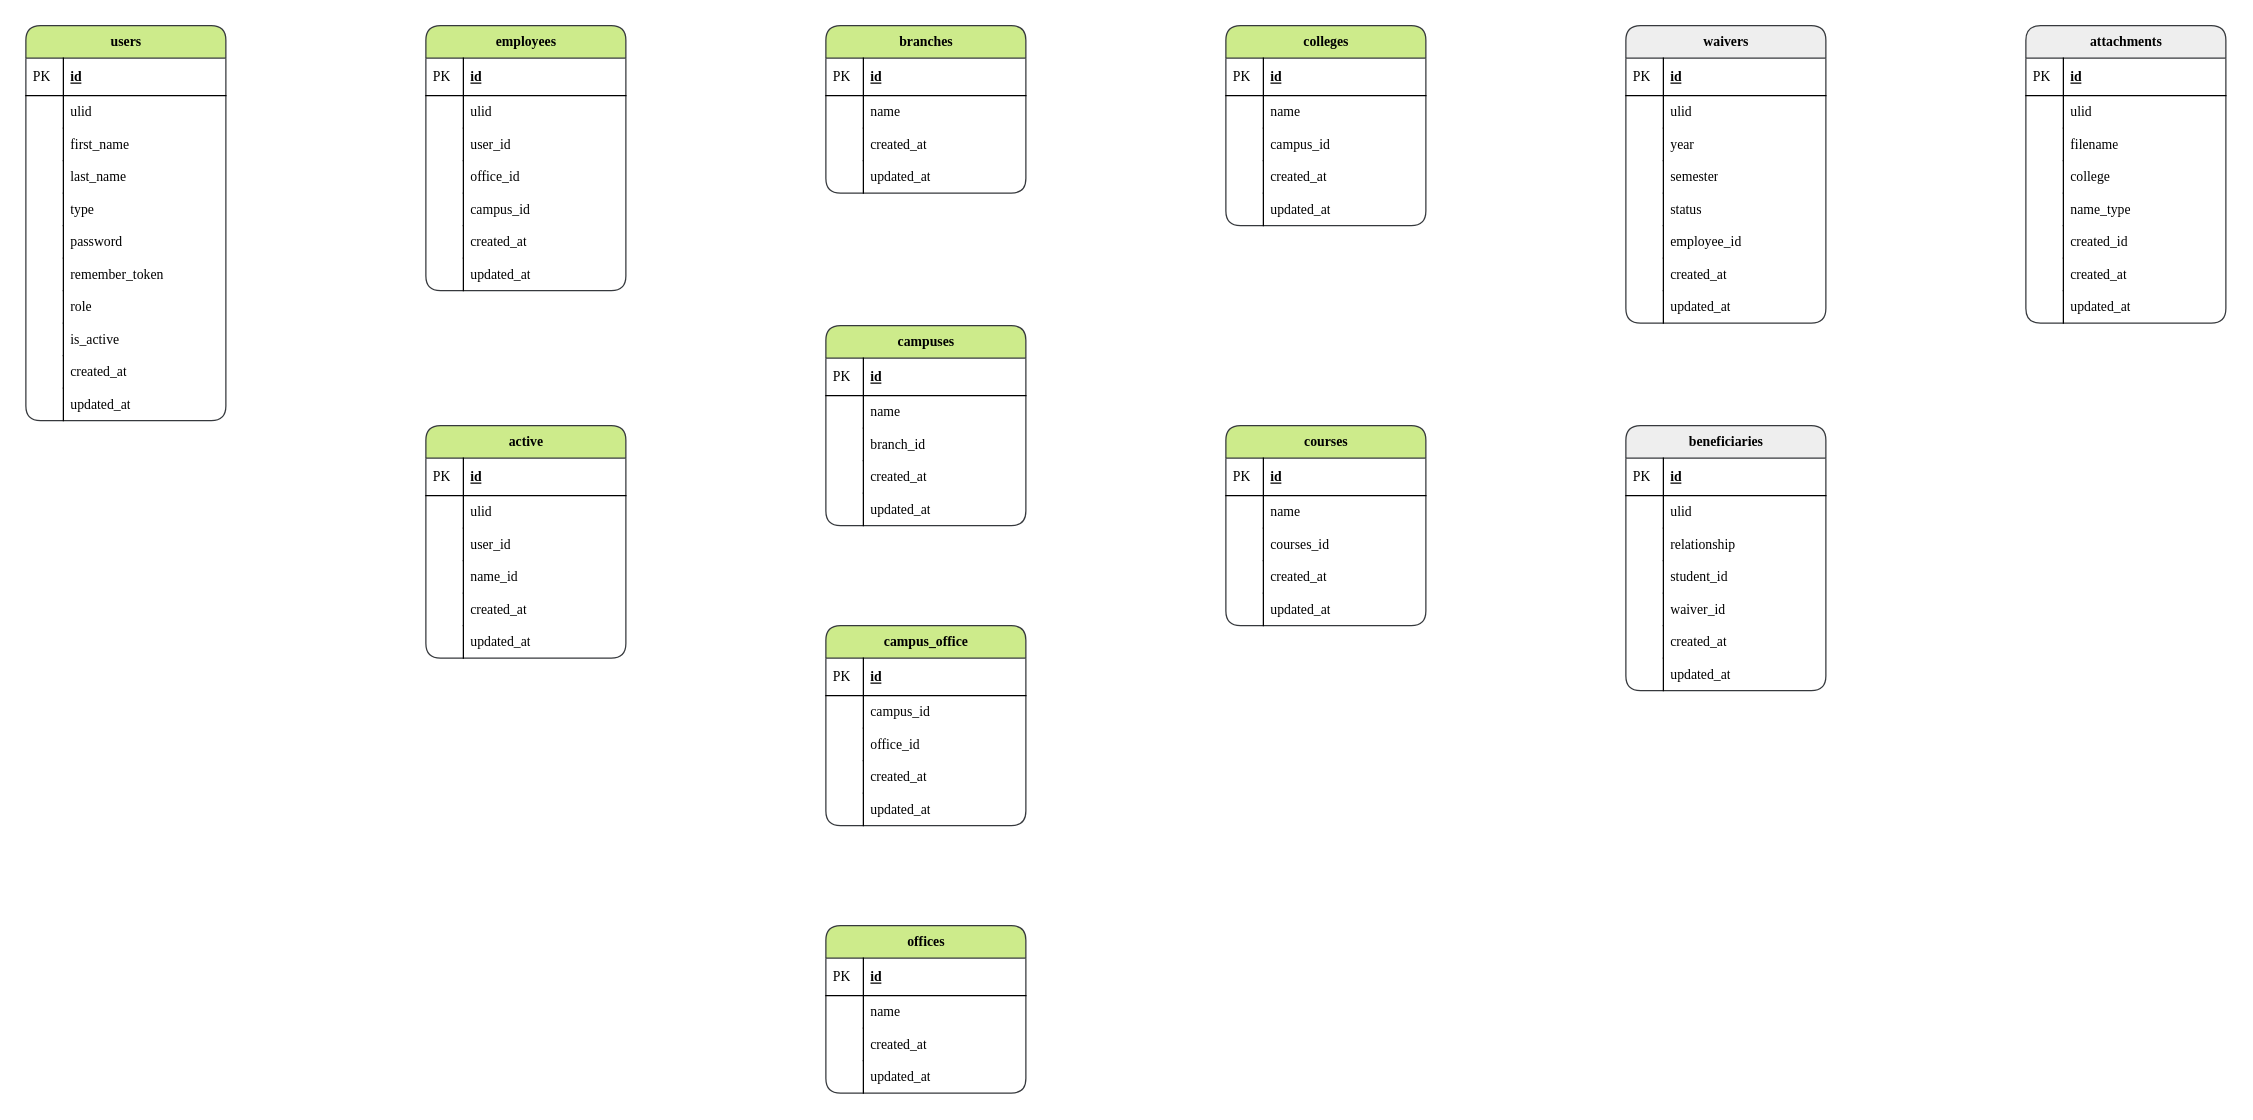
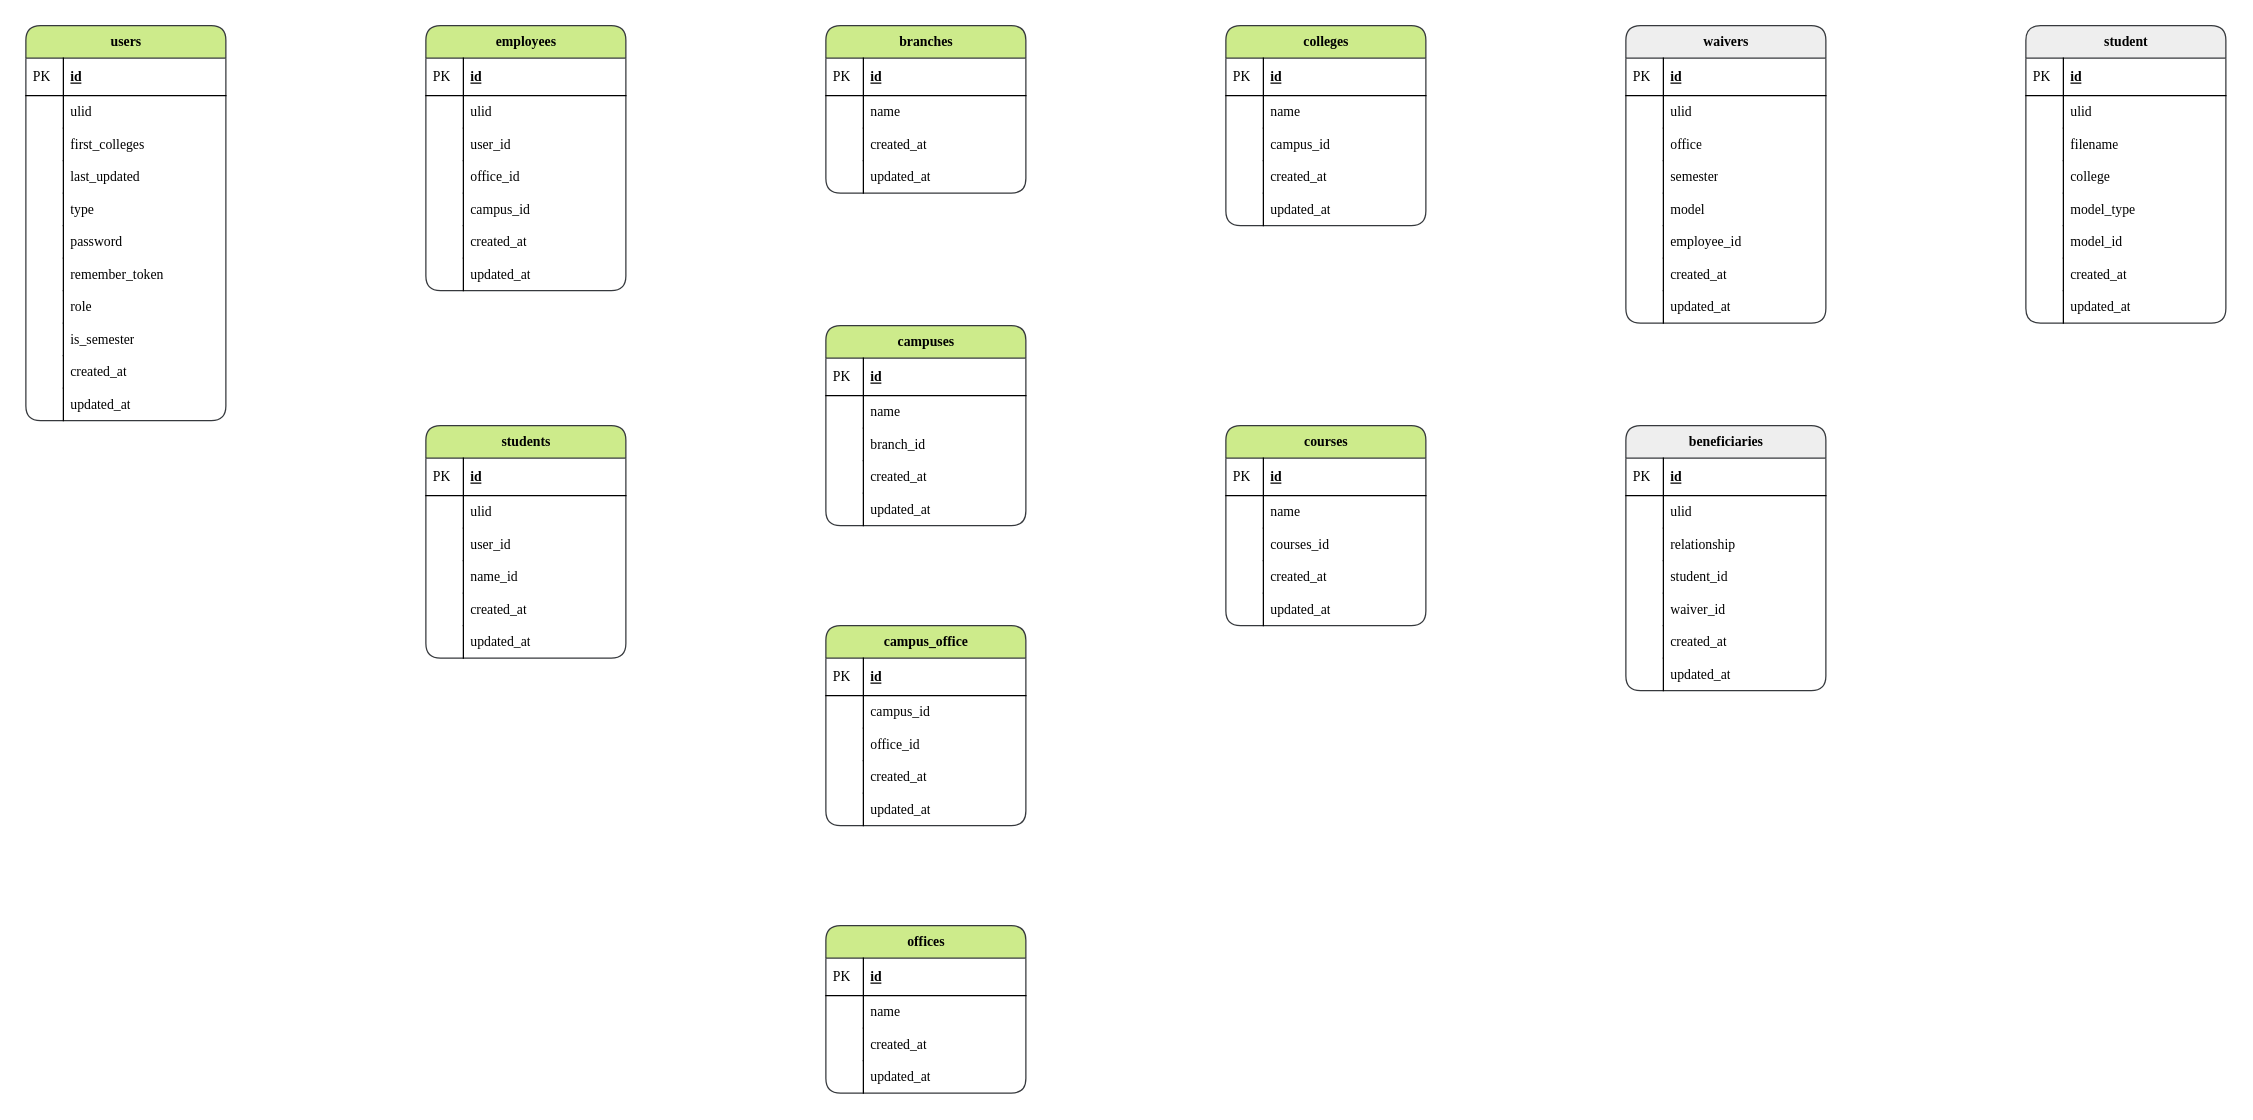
node "attachments": label "attachments" -> "student"
node "first_name": label "first_name" -> "first_colleges"
node "year": label "year" -> "office"
node "last_name": label "last_name" -> "last_updated"
node "status": label "status" -> "model"
node "name_type": label "name_type" -> "model_type"
node "created_id": label "created_id" -> "model_id"
node "is_active": label "is_active" -> "is_semester"
node "active": label "active" -> "students"
